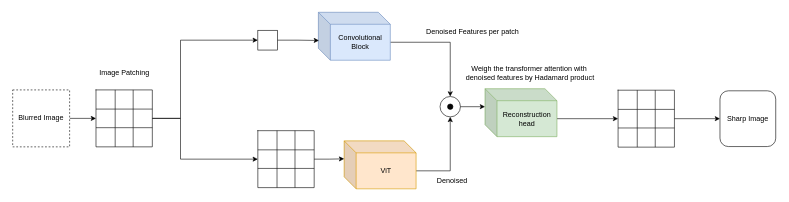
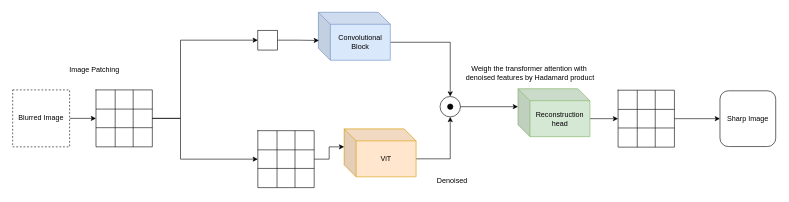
node "Denoised Features per patch": removed
node "Image Patching": moved (124, 73) -> (94, 70)
node "Reconstruction head": moved (521, 113) -> (554, 113)
node "ViT": moved (380, 165) -> (380, 153)
